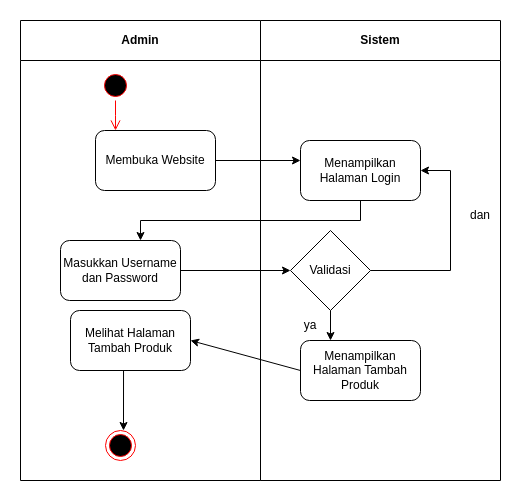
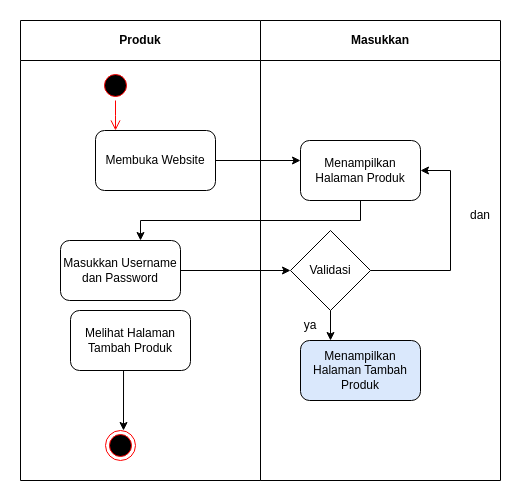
node "Admin": label "Admin" -> "Produk"
node "Sistem": label "Sistem" -> "Masukkan"
node "Menampilkan Halaman Login": label "Menampilkan Halaman Login" -> "Menampilkan Halaman Produk"
edge "Menampilkan Halaman Tambah Produk" -> "Melihat Halaman Tambah Produk": removed
node "Menampilkan Halaman Tambah Produk": fillcolor #ffffff -> #dae8fc
